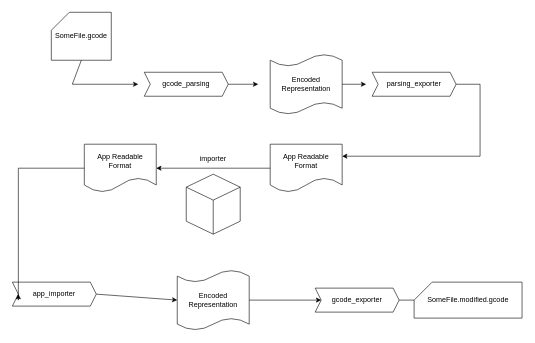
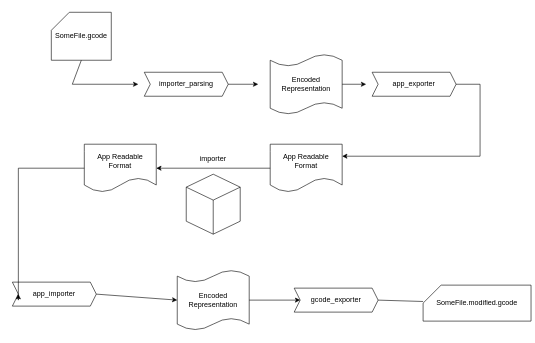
node "gcode_parsing": label "gcode_parsing" -> "importer_parsing"
node "parsing_exporter": label "parsing_exporter" -> "app_exporter"
node "gcode_exporter": moved (357, 300) -> (336, 300)
node "SomeFile.modified.gcode": moved (468, 300) -> (477, 303)
